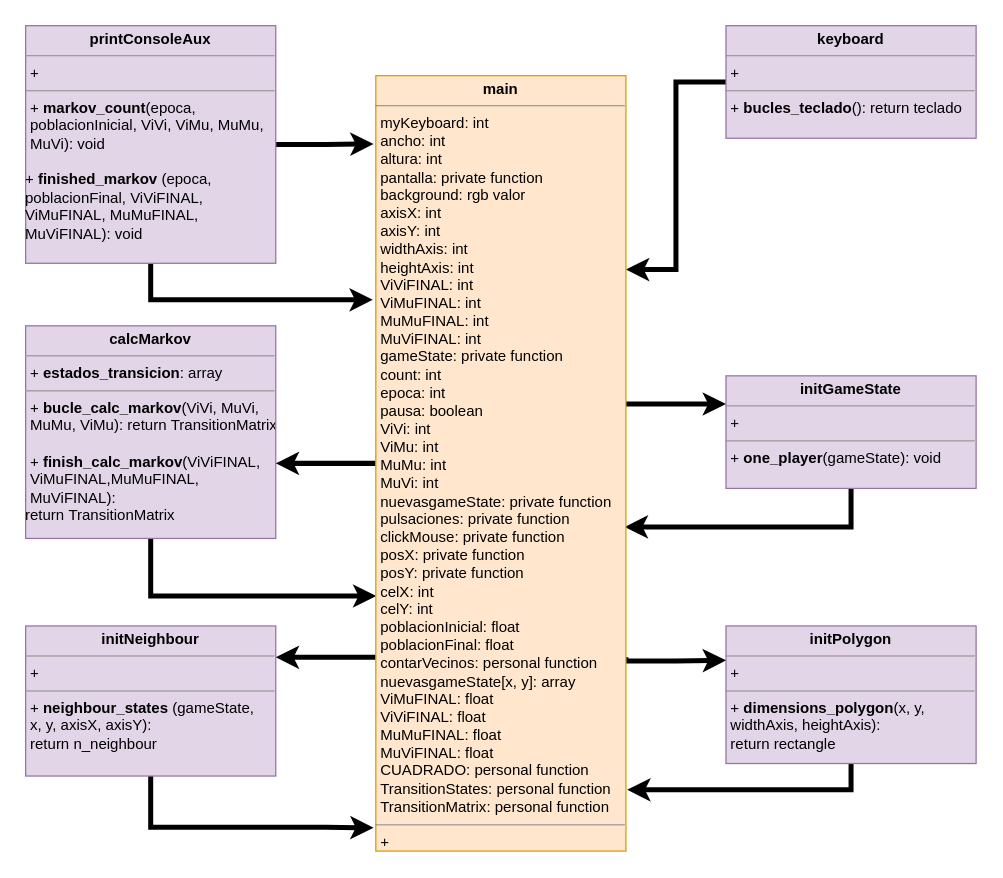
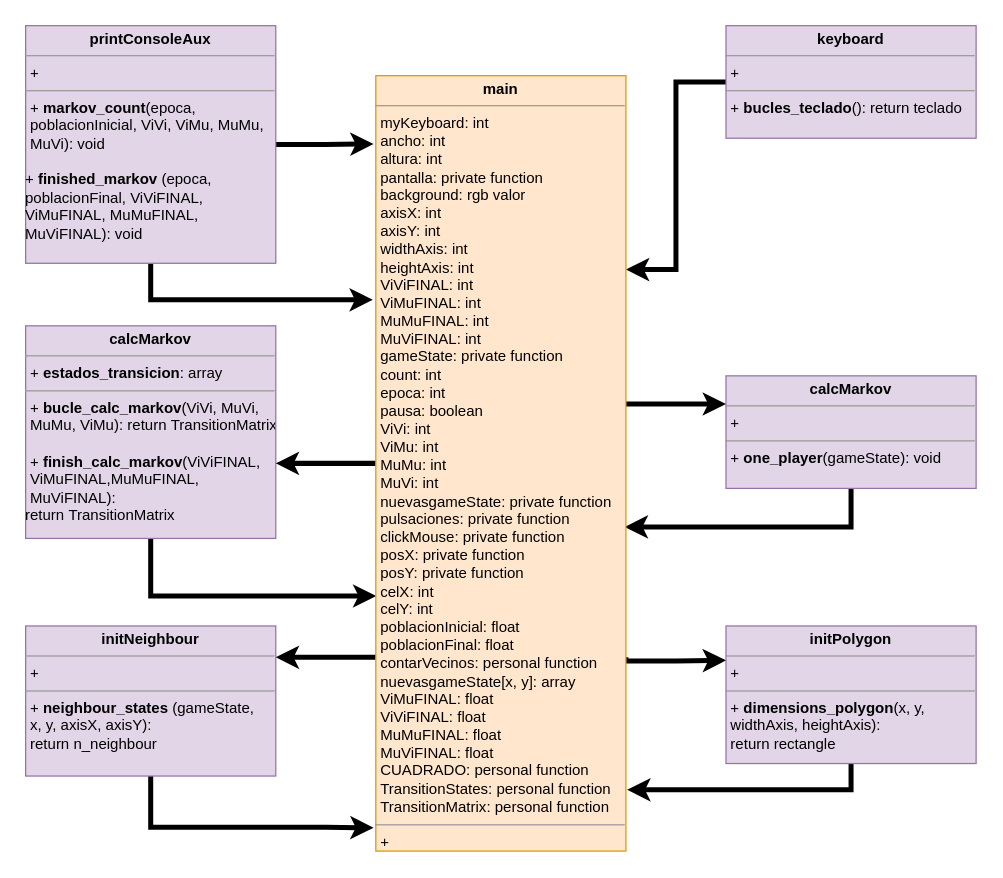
node "initGameState + + one_player(gameState): void": label "initGameState + + one_player(gameState): void" -> "calcMarkov + + one_player(gameState): void"
